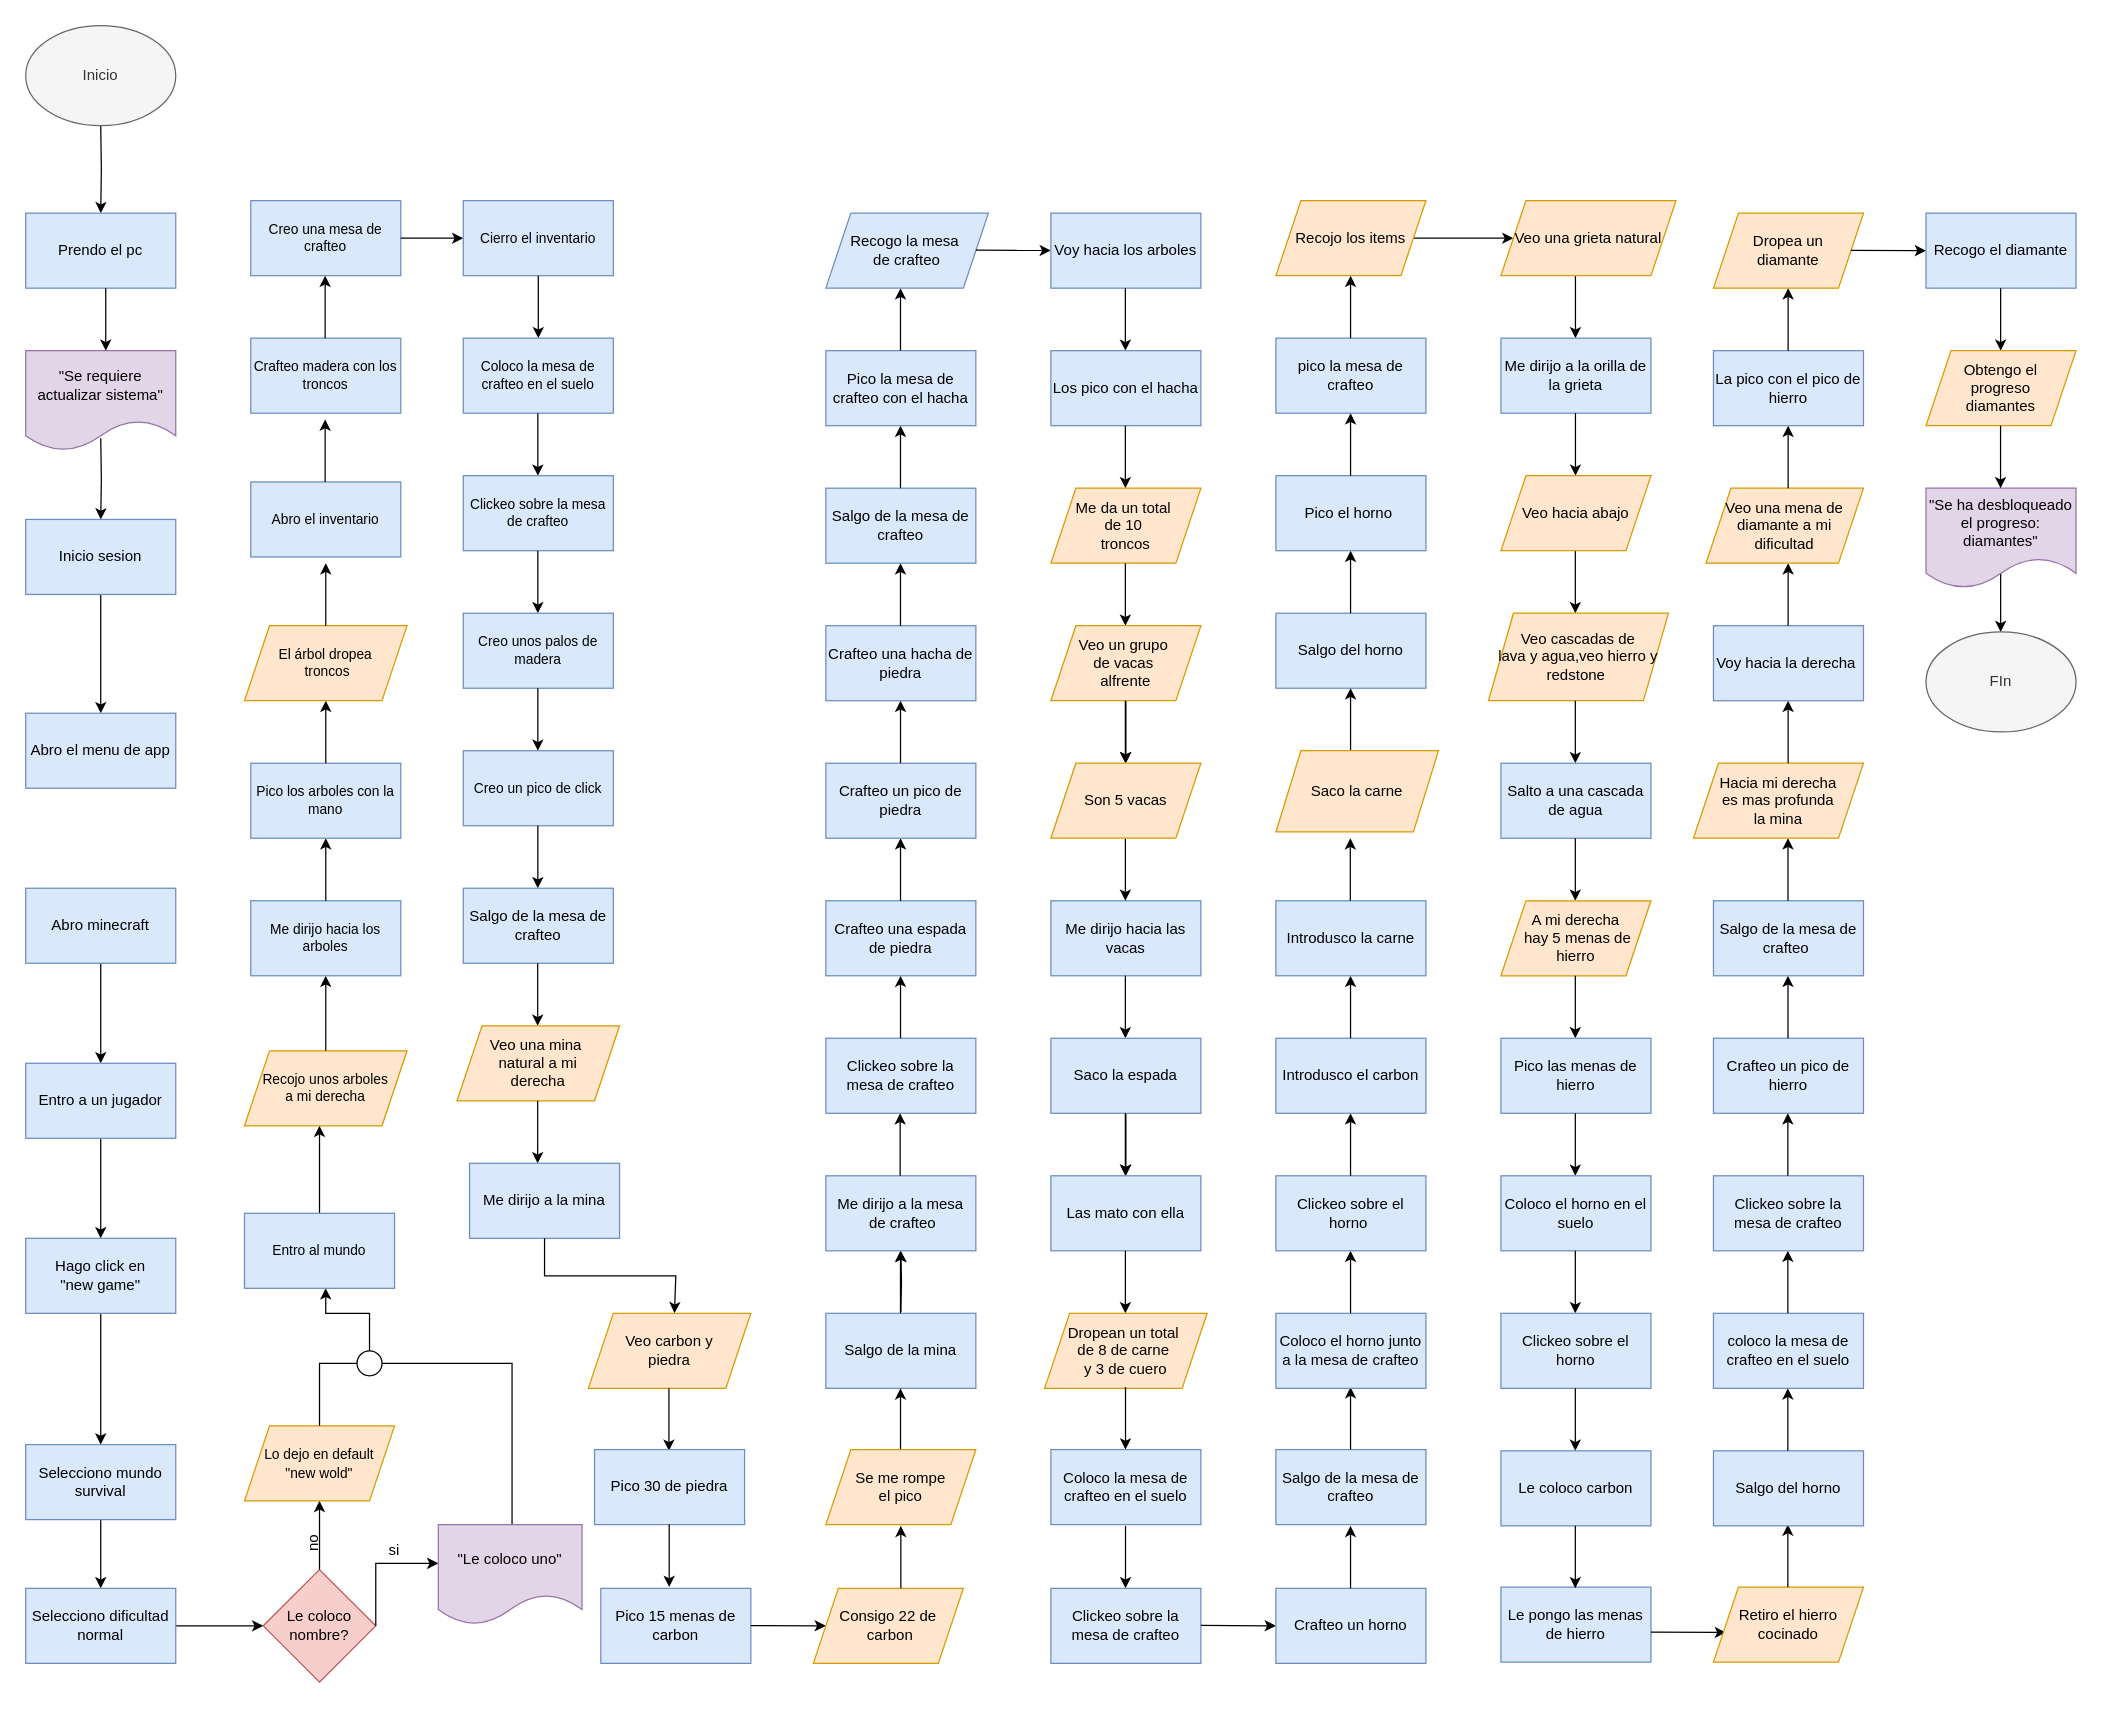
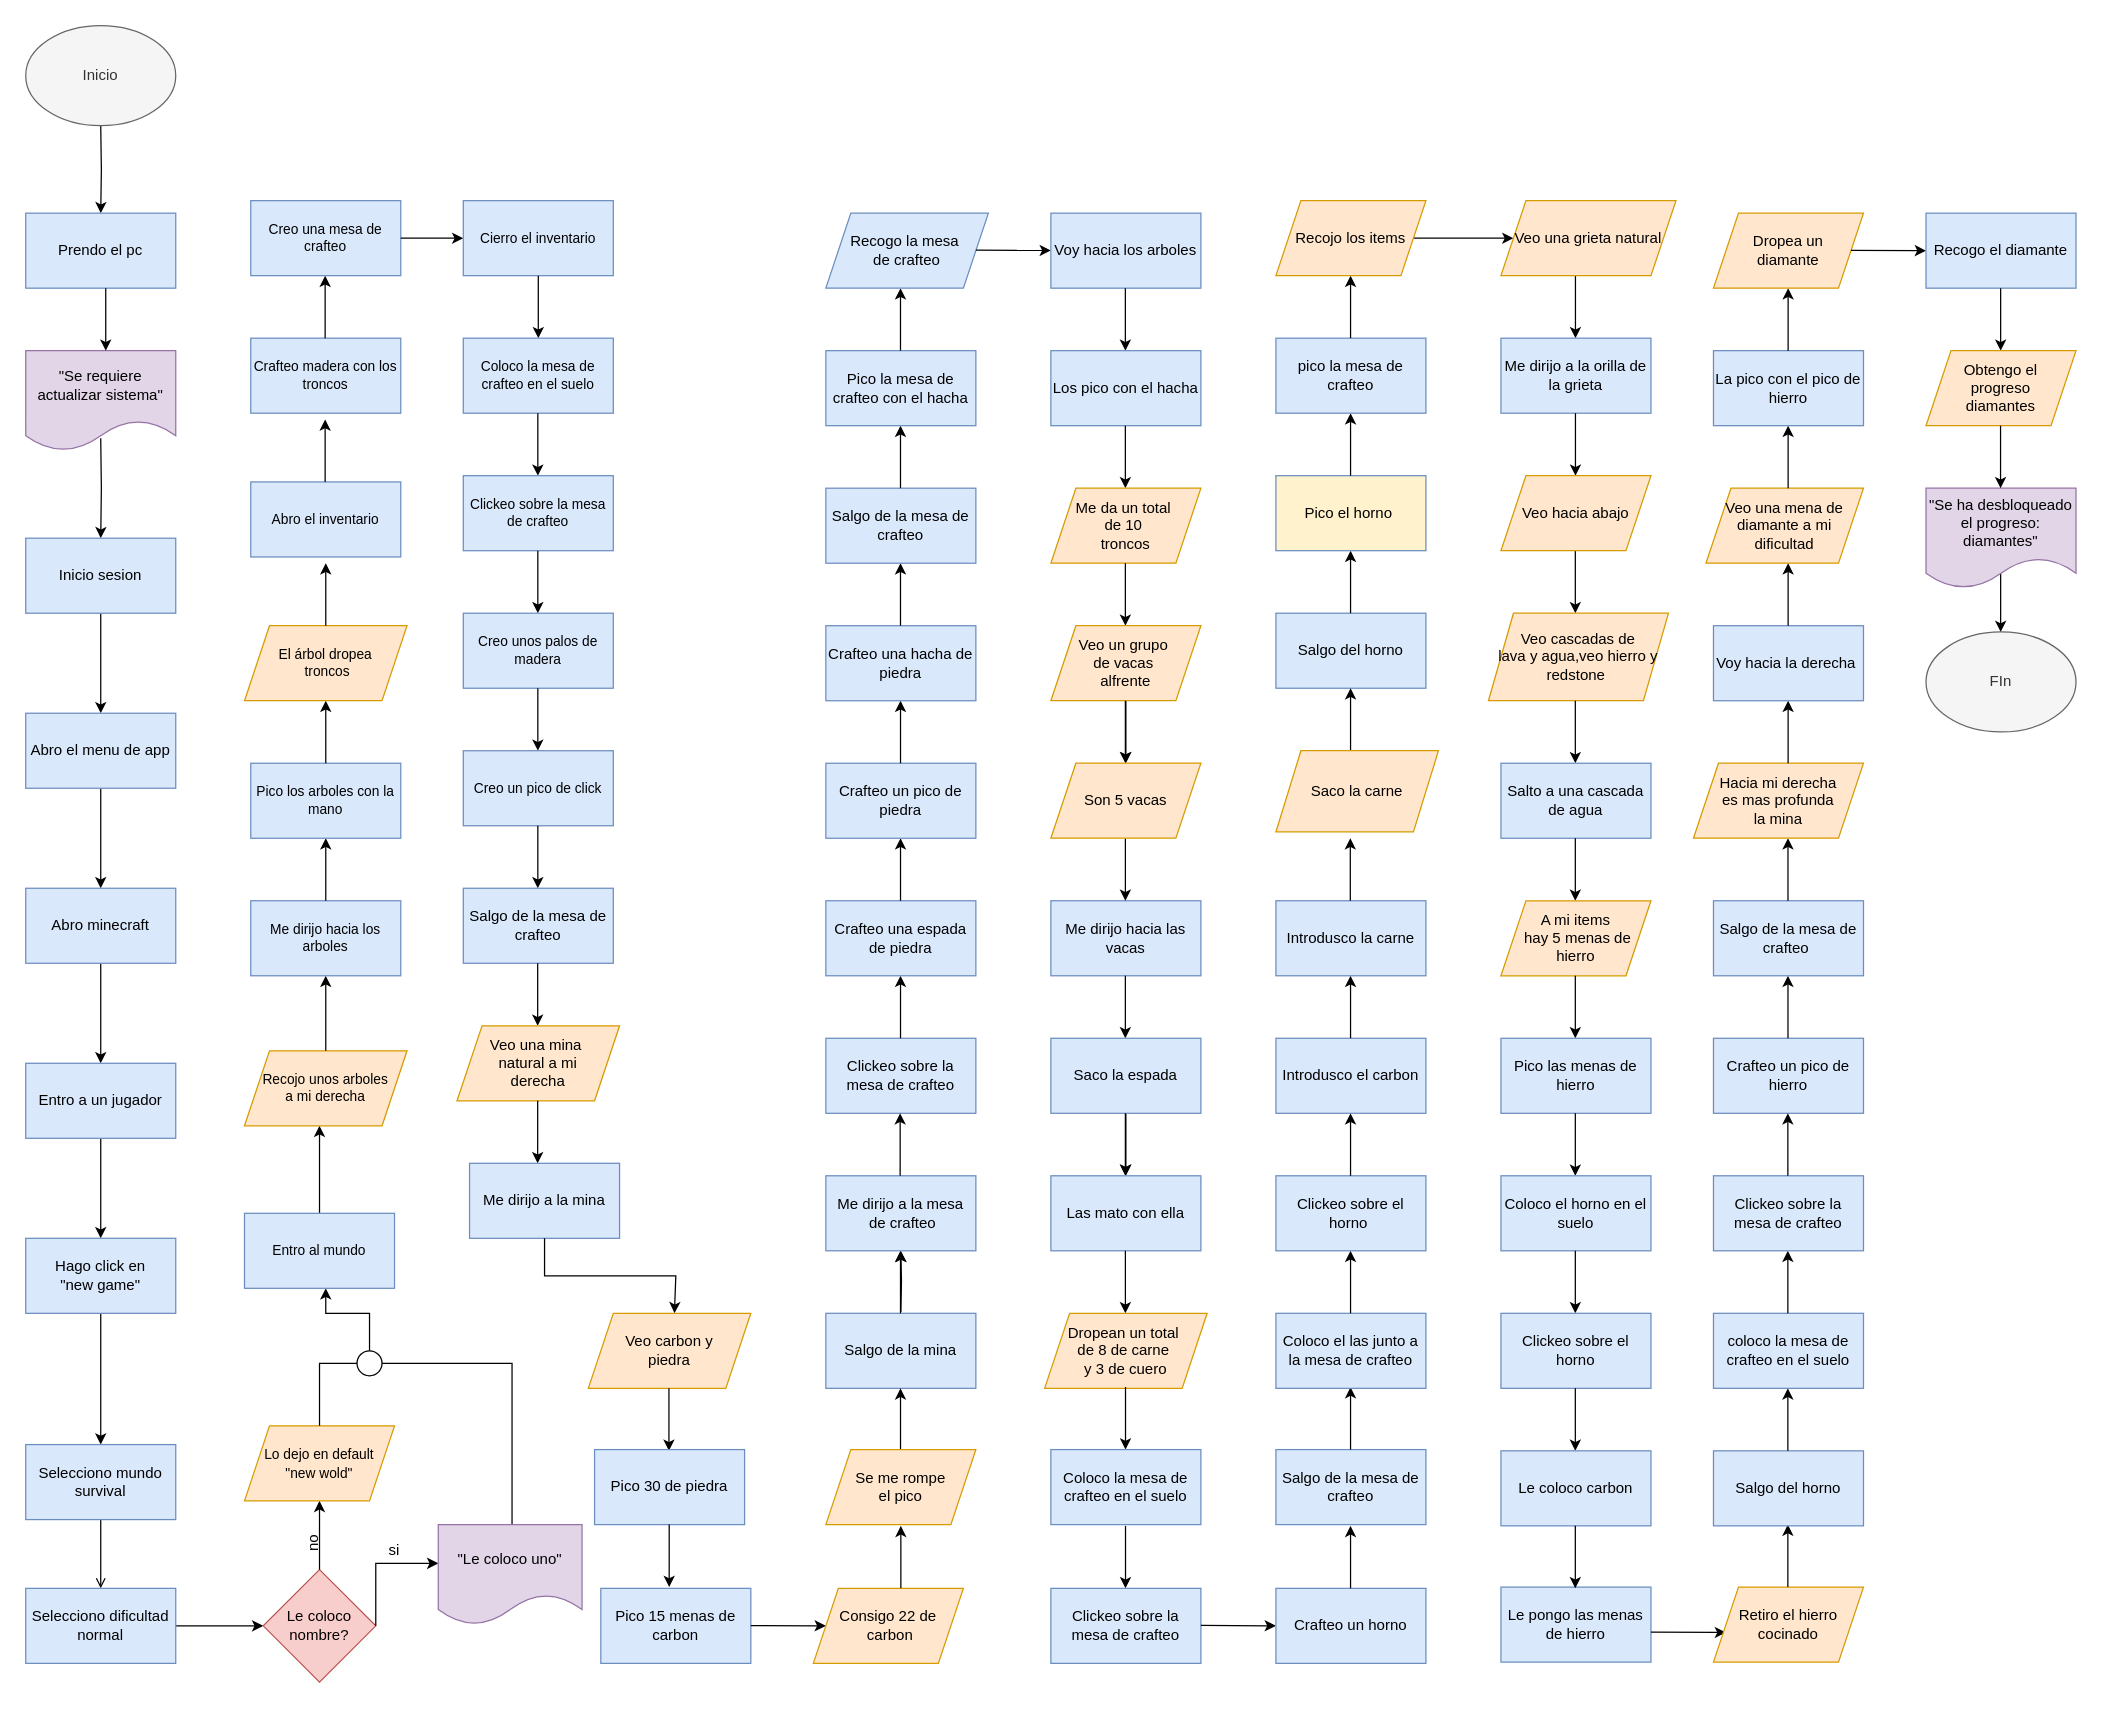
node "Pico el horno": fillcolor #dae8fc -> #fff2cc
node "Inicio sesion": moved (101, 557) -> (101, 576)
edge "Abro el menu de app" -> "Abro minecraft": added
node "A mi derecha hay 5 menas de hierro": label "A mi derecha hay 5 menas de hierro" -> "A mi items hay 5 menas de hierro"
node "Coloco el horno junto a la mesa de crafteo": label "Coloco el horno junto a la mesa de crafteo" -> "Coloco el las junto a la mesa de crafteo"
edge "Selecciono mundo survival" -> "Selecciono dificultad normal": arrowhead classic -> open
